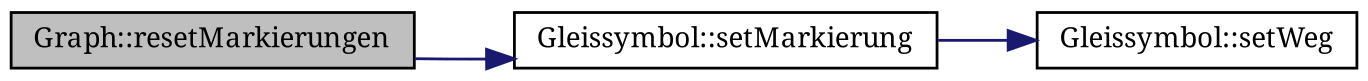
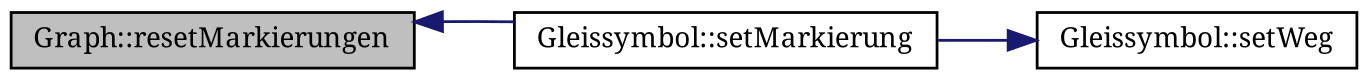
edge "Graph::resetMarkierungen" -> "Gleissymbol::setMarkierung": reversed
